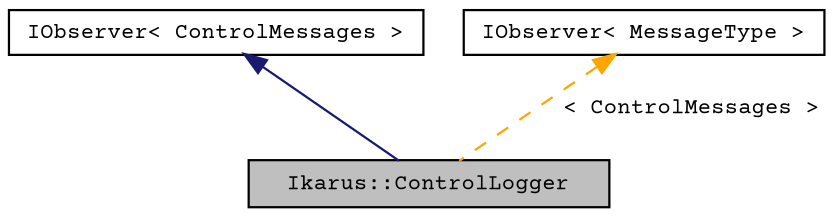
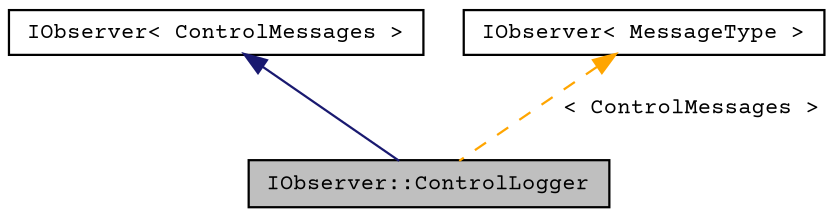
node "Ikarus::ControlLogger": label "Ikarus::ControlLogger" -> "IObserver::ControlLogger"
